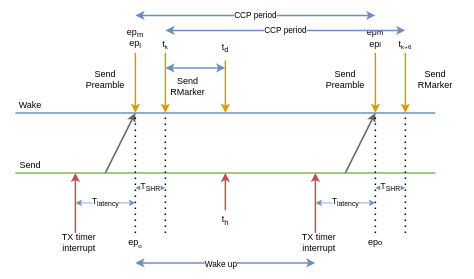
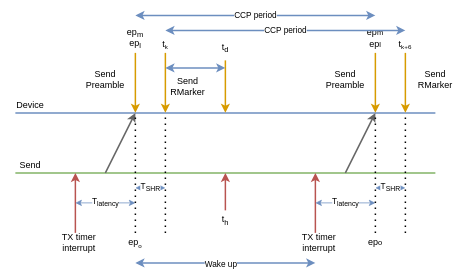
node "Wake": label "Wake" -> "Device"
